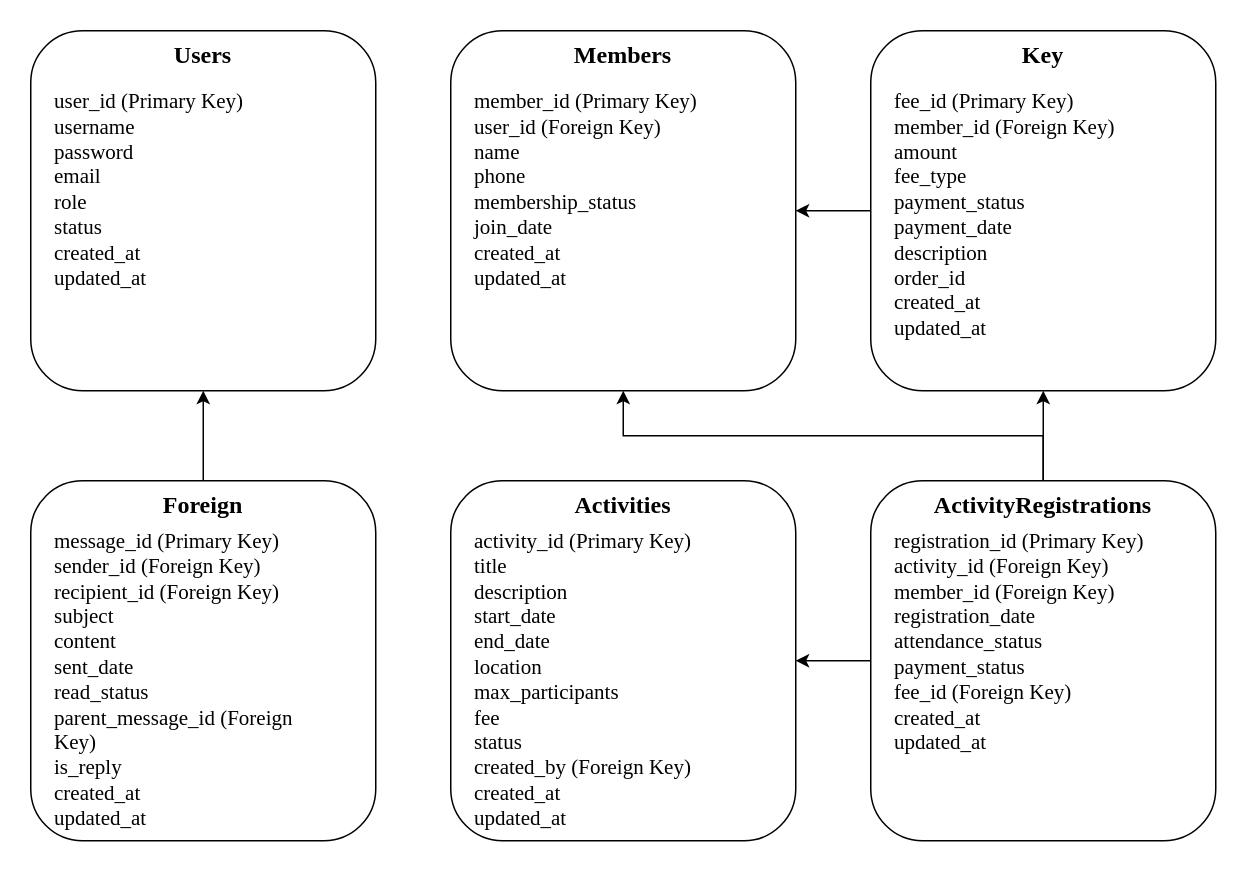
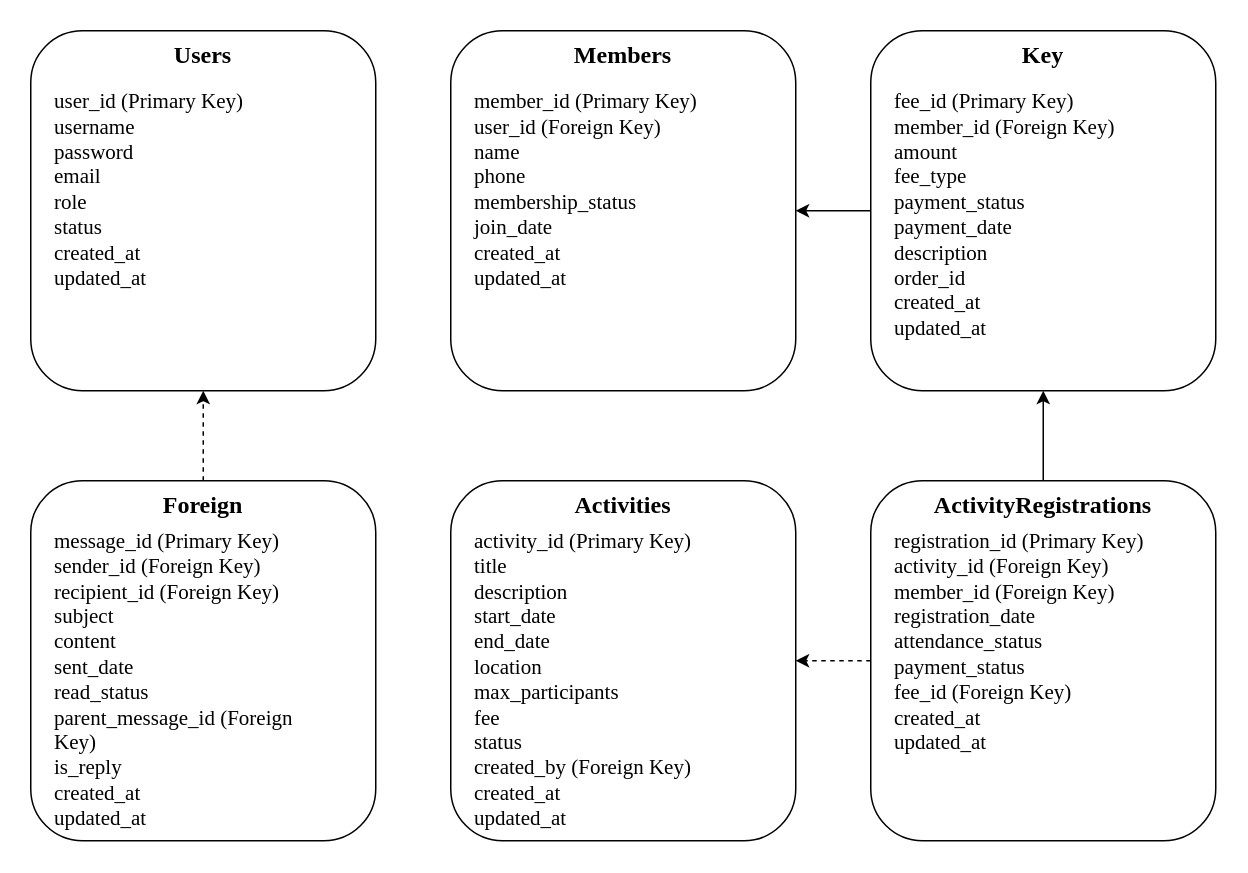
edge "ActivityRegistrations" -> "Members": removed
edge "Foreign" -> "Users": style solid -> dashed
edge "ActivityRegistrations" -> "Activities": style solid -> dashed
